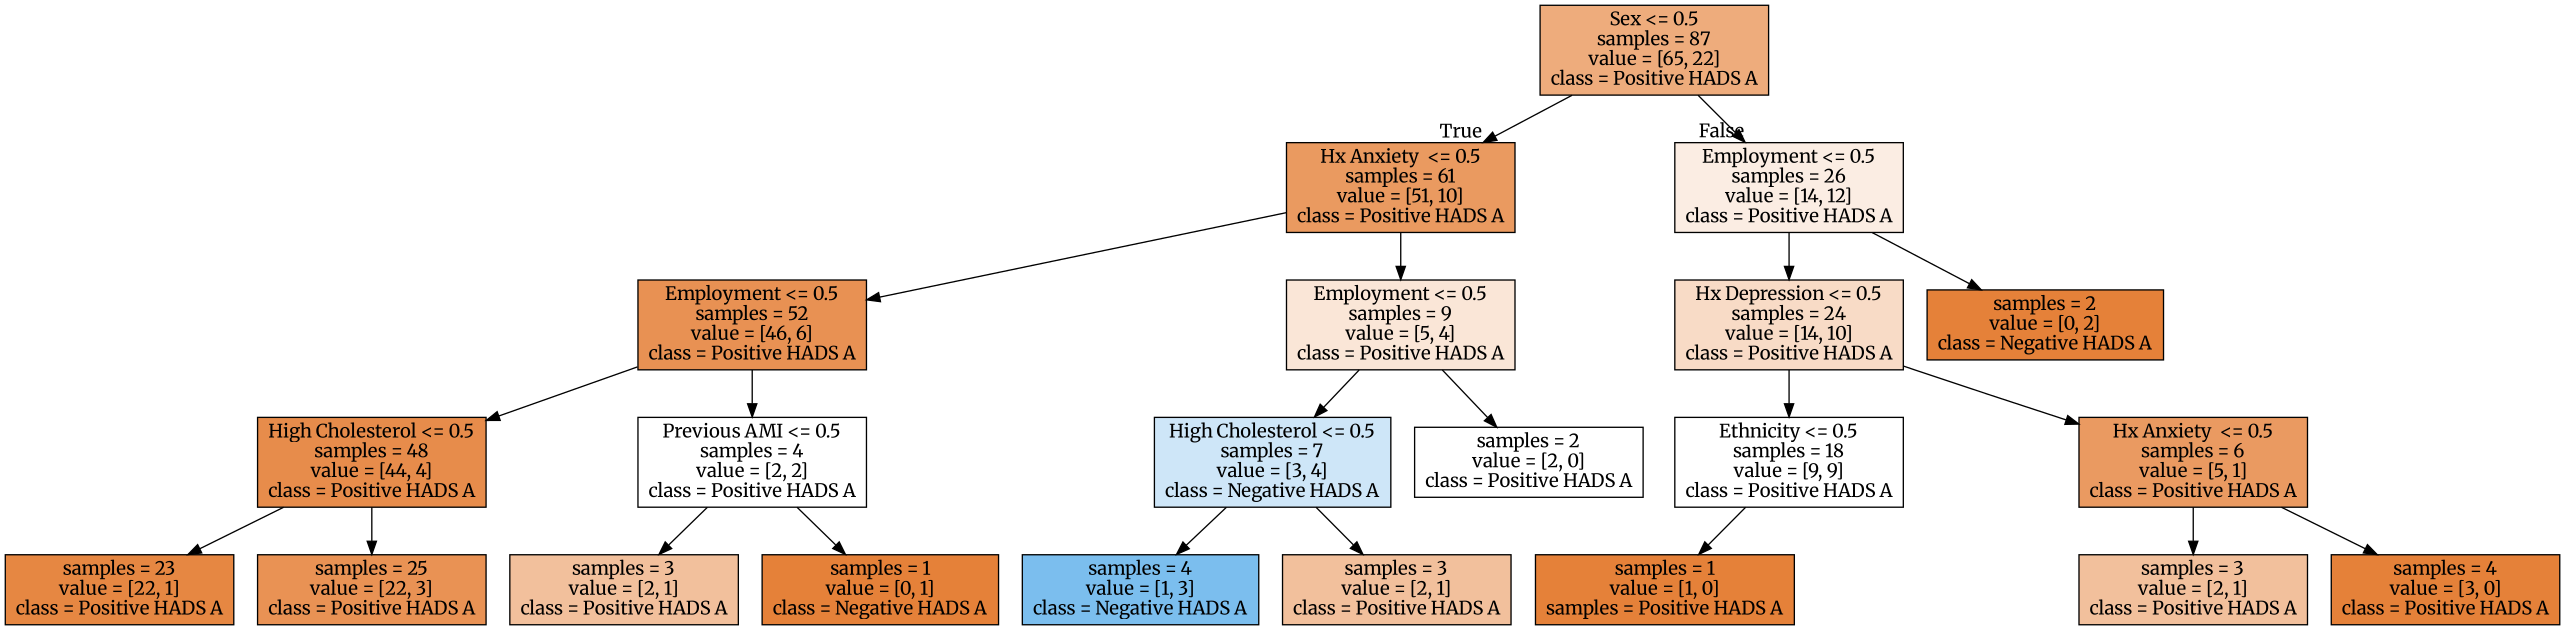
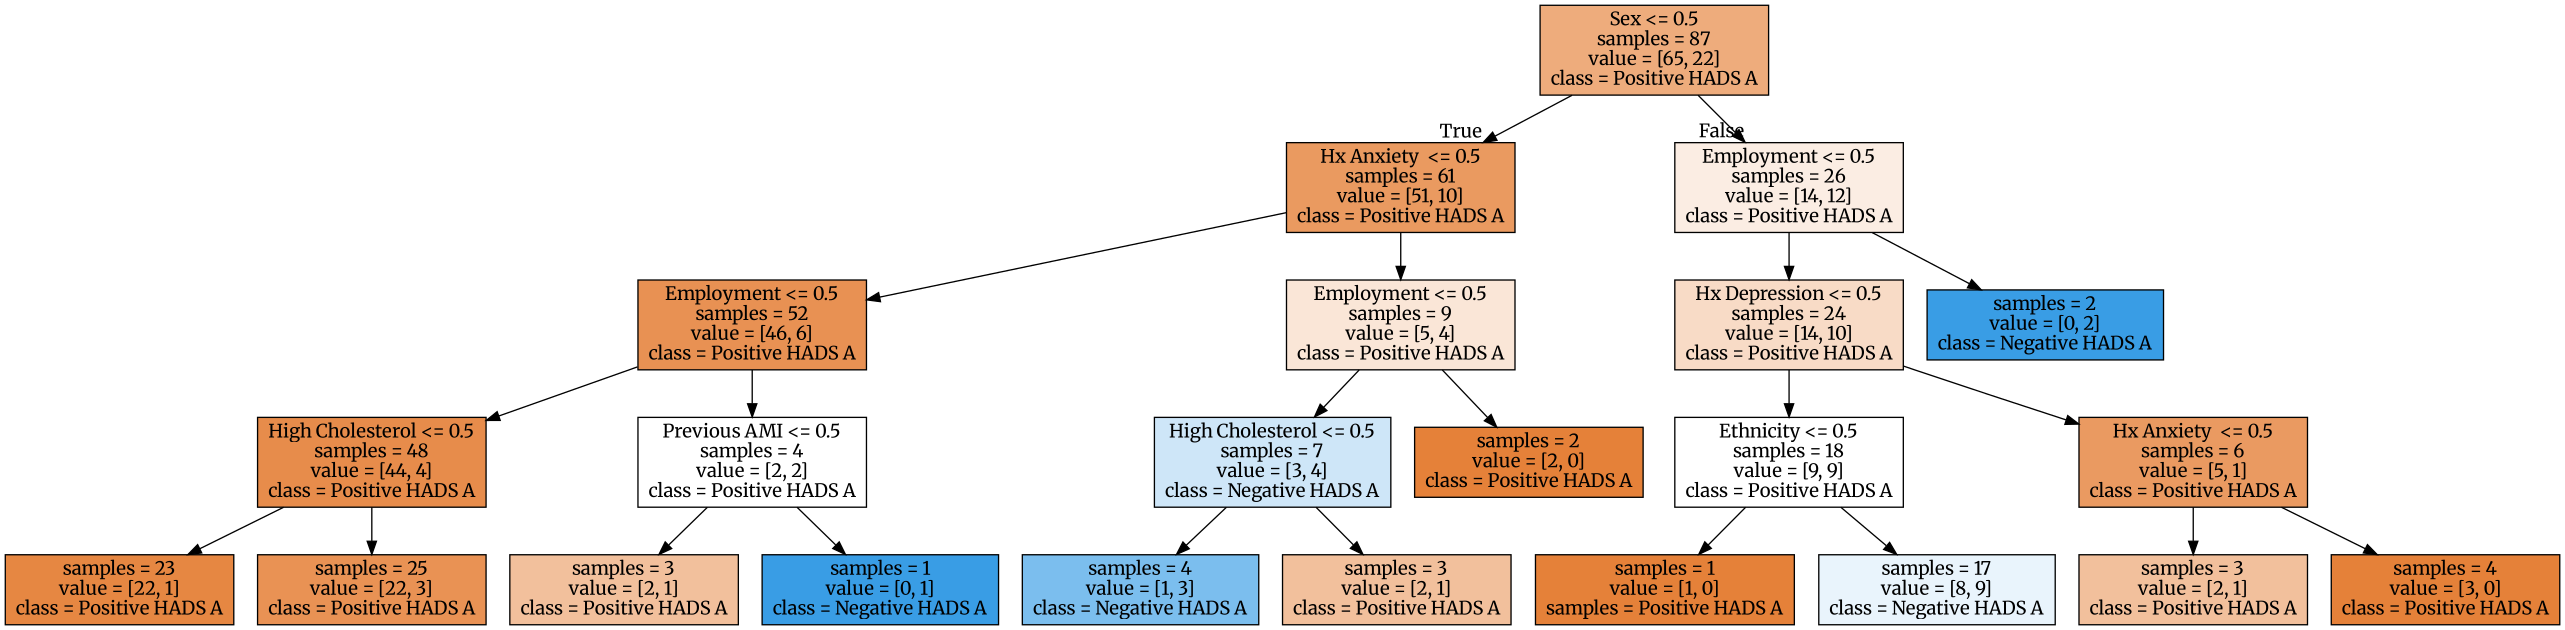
node "samples = 2 value = [0, 2] class = Negative HADS A": fillcolor #e58139 -> #399de5
node "samples = 2 value = [2, 0] class = Positive HADS A": fillcolor #ffffff -> #e58139
node "samples = 1 value = [0, 1] class = Negative HADS A": fillcolor #e58139 -> #399de5
node "samples = 17 value = [8, 9] class = Negative HADS A": added
